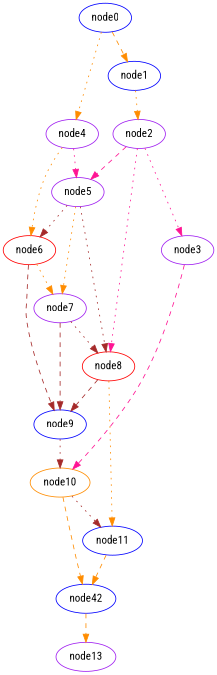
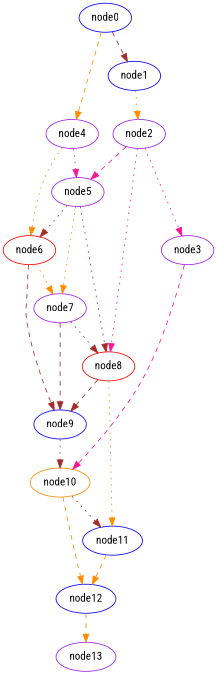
edge "node0" -> "node1": color darkorange -> brown
edge "node0" -> "node4": style dotted -> dashed
node "node42": label "node42" -> "node12"
